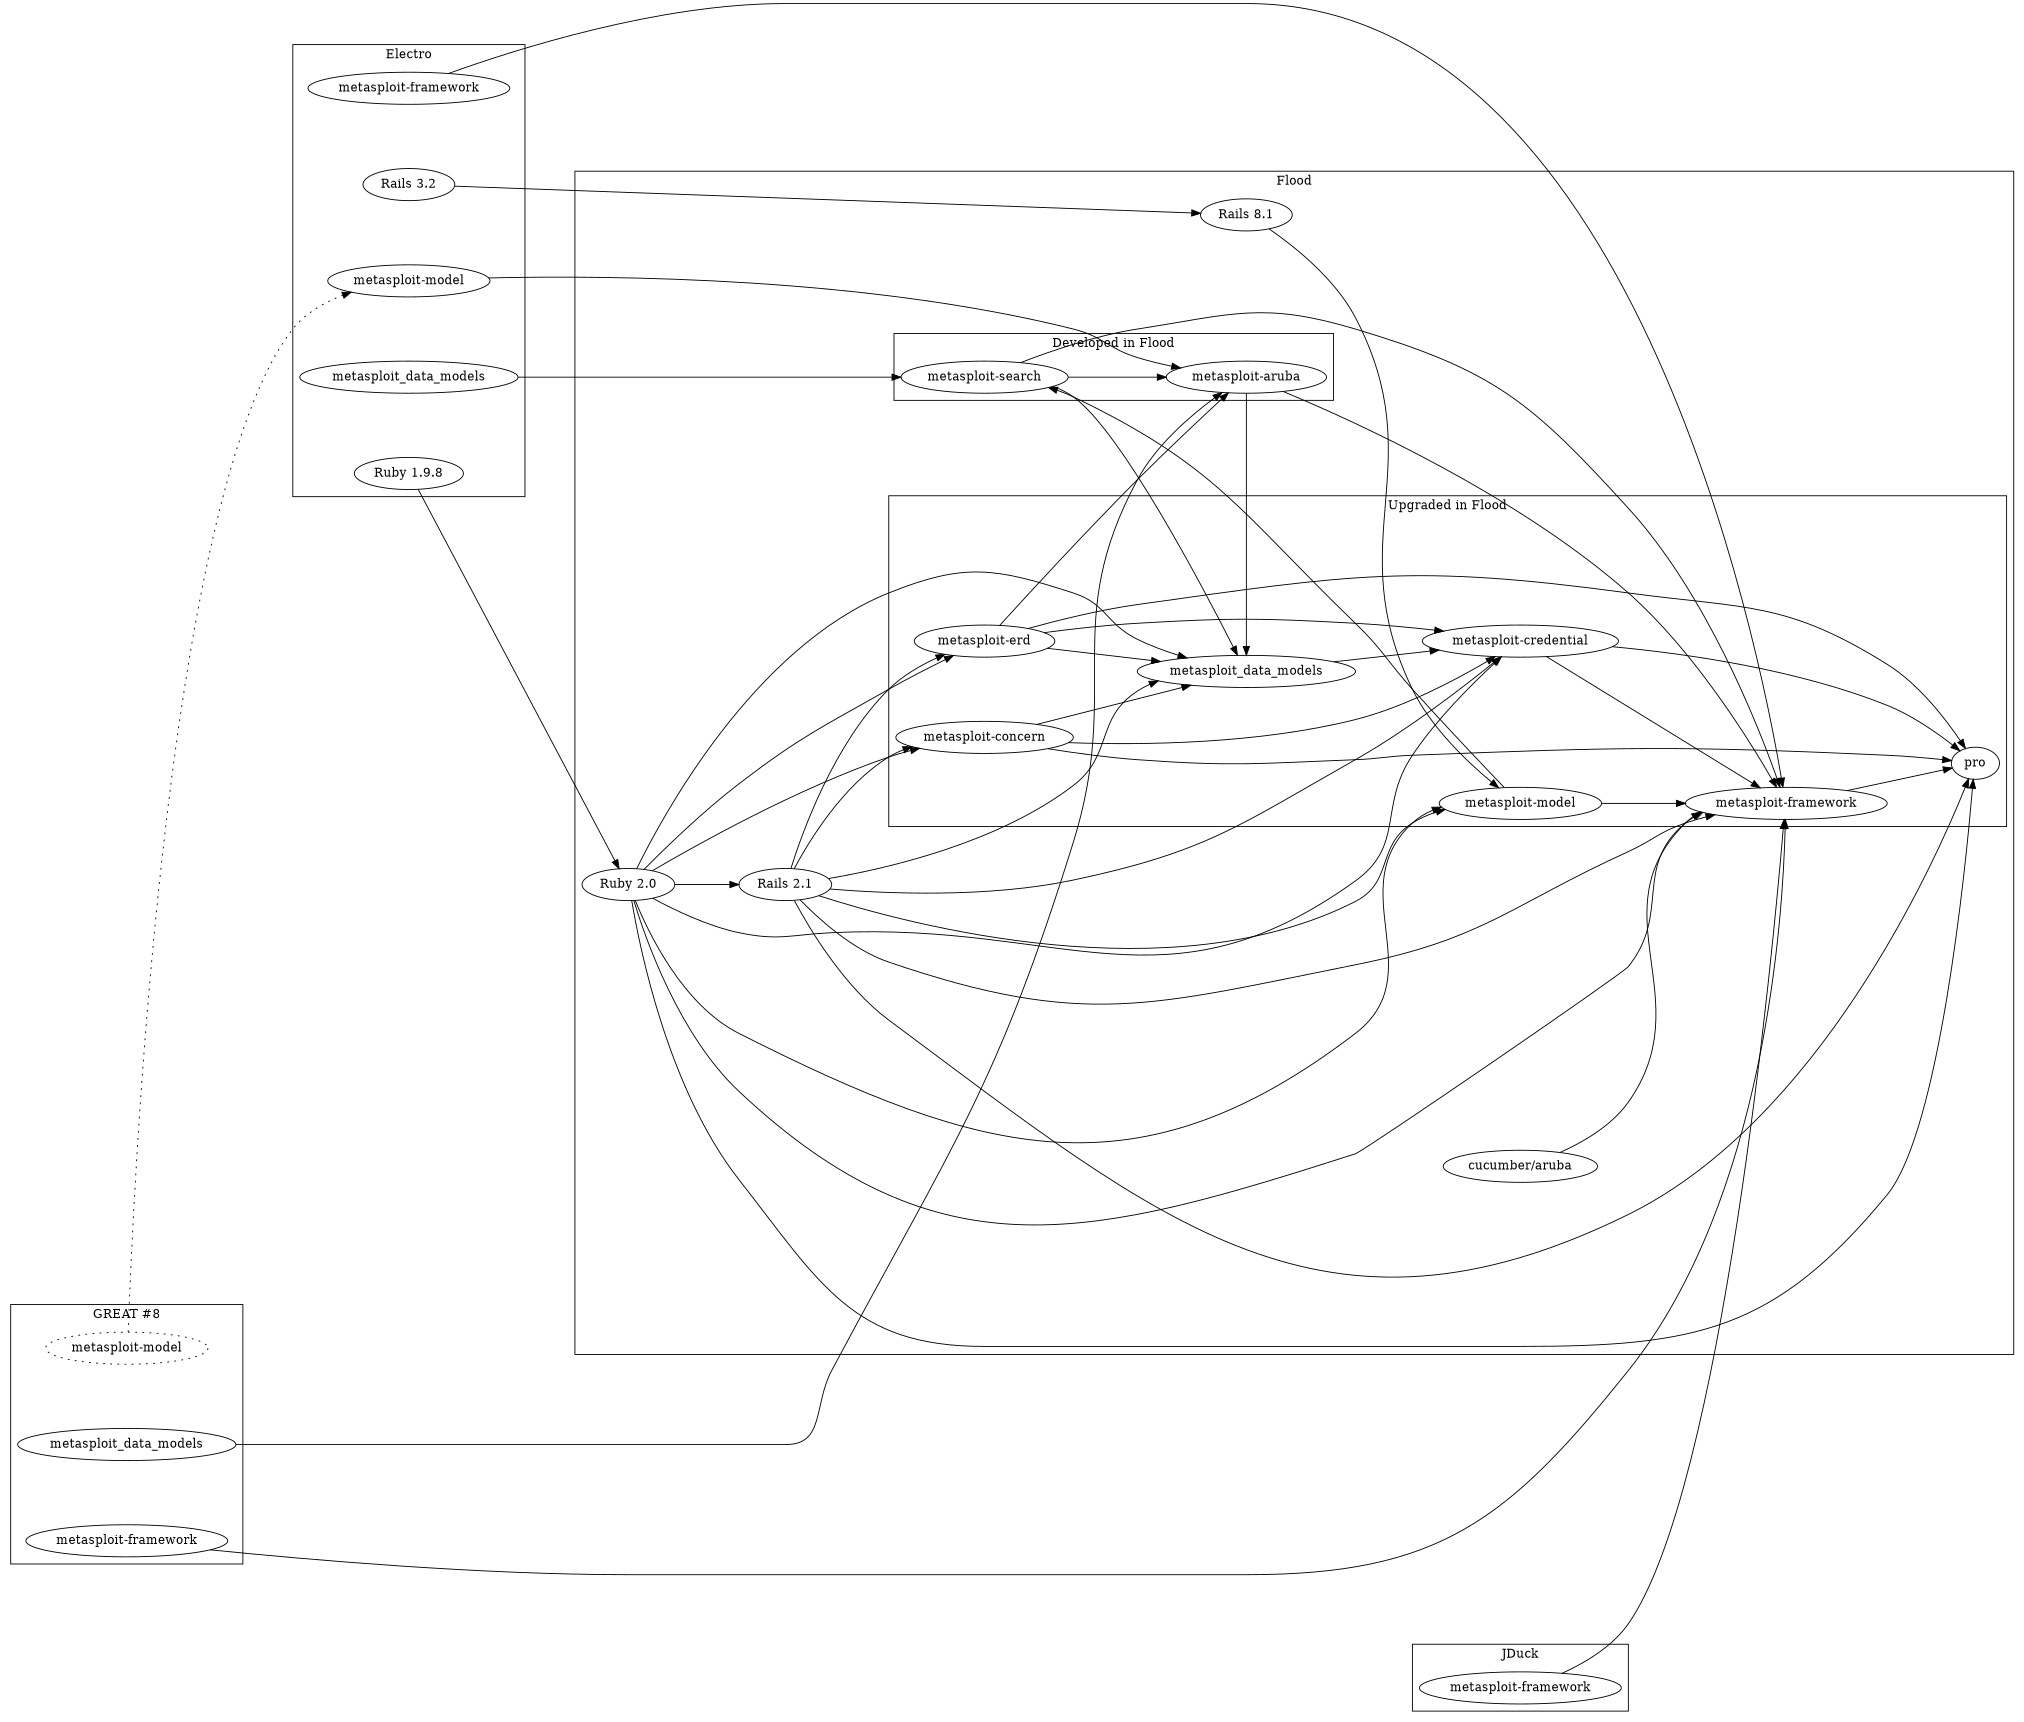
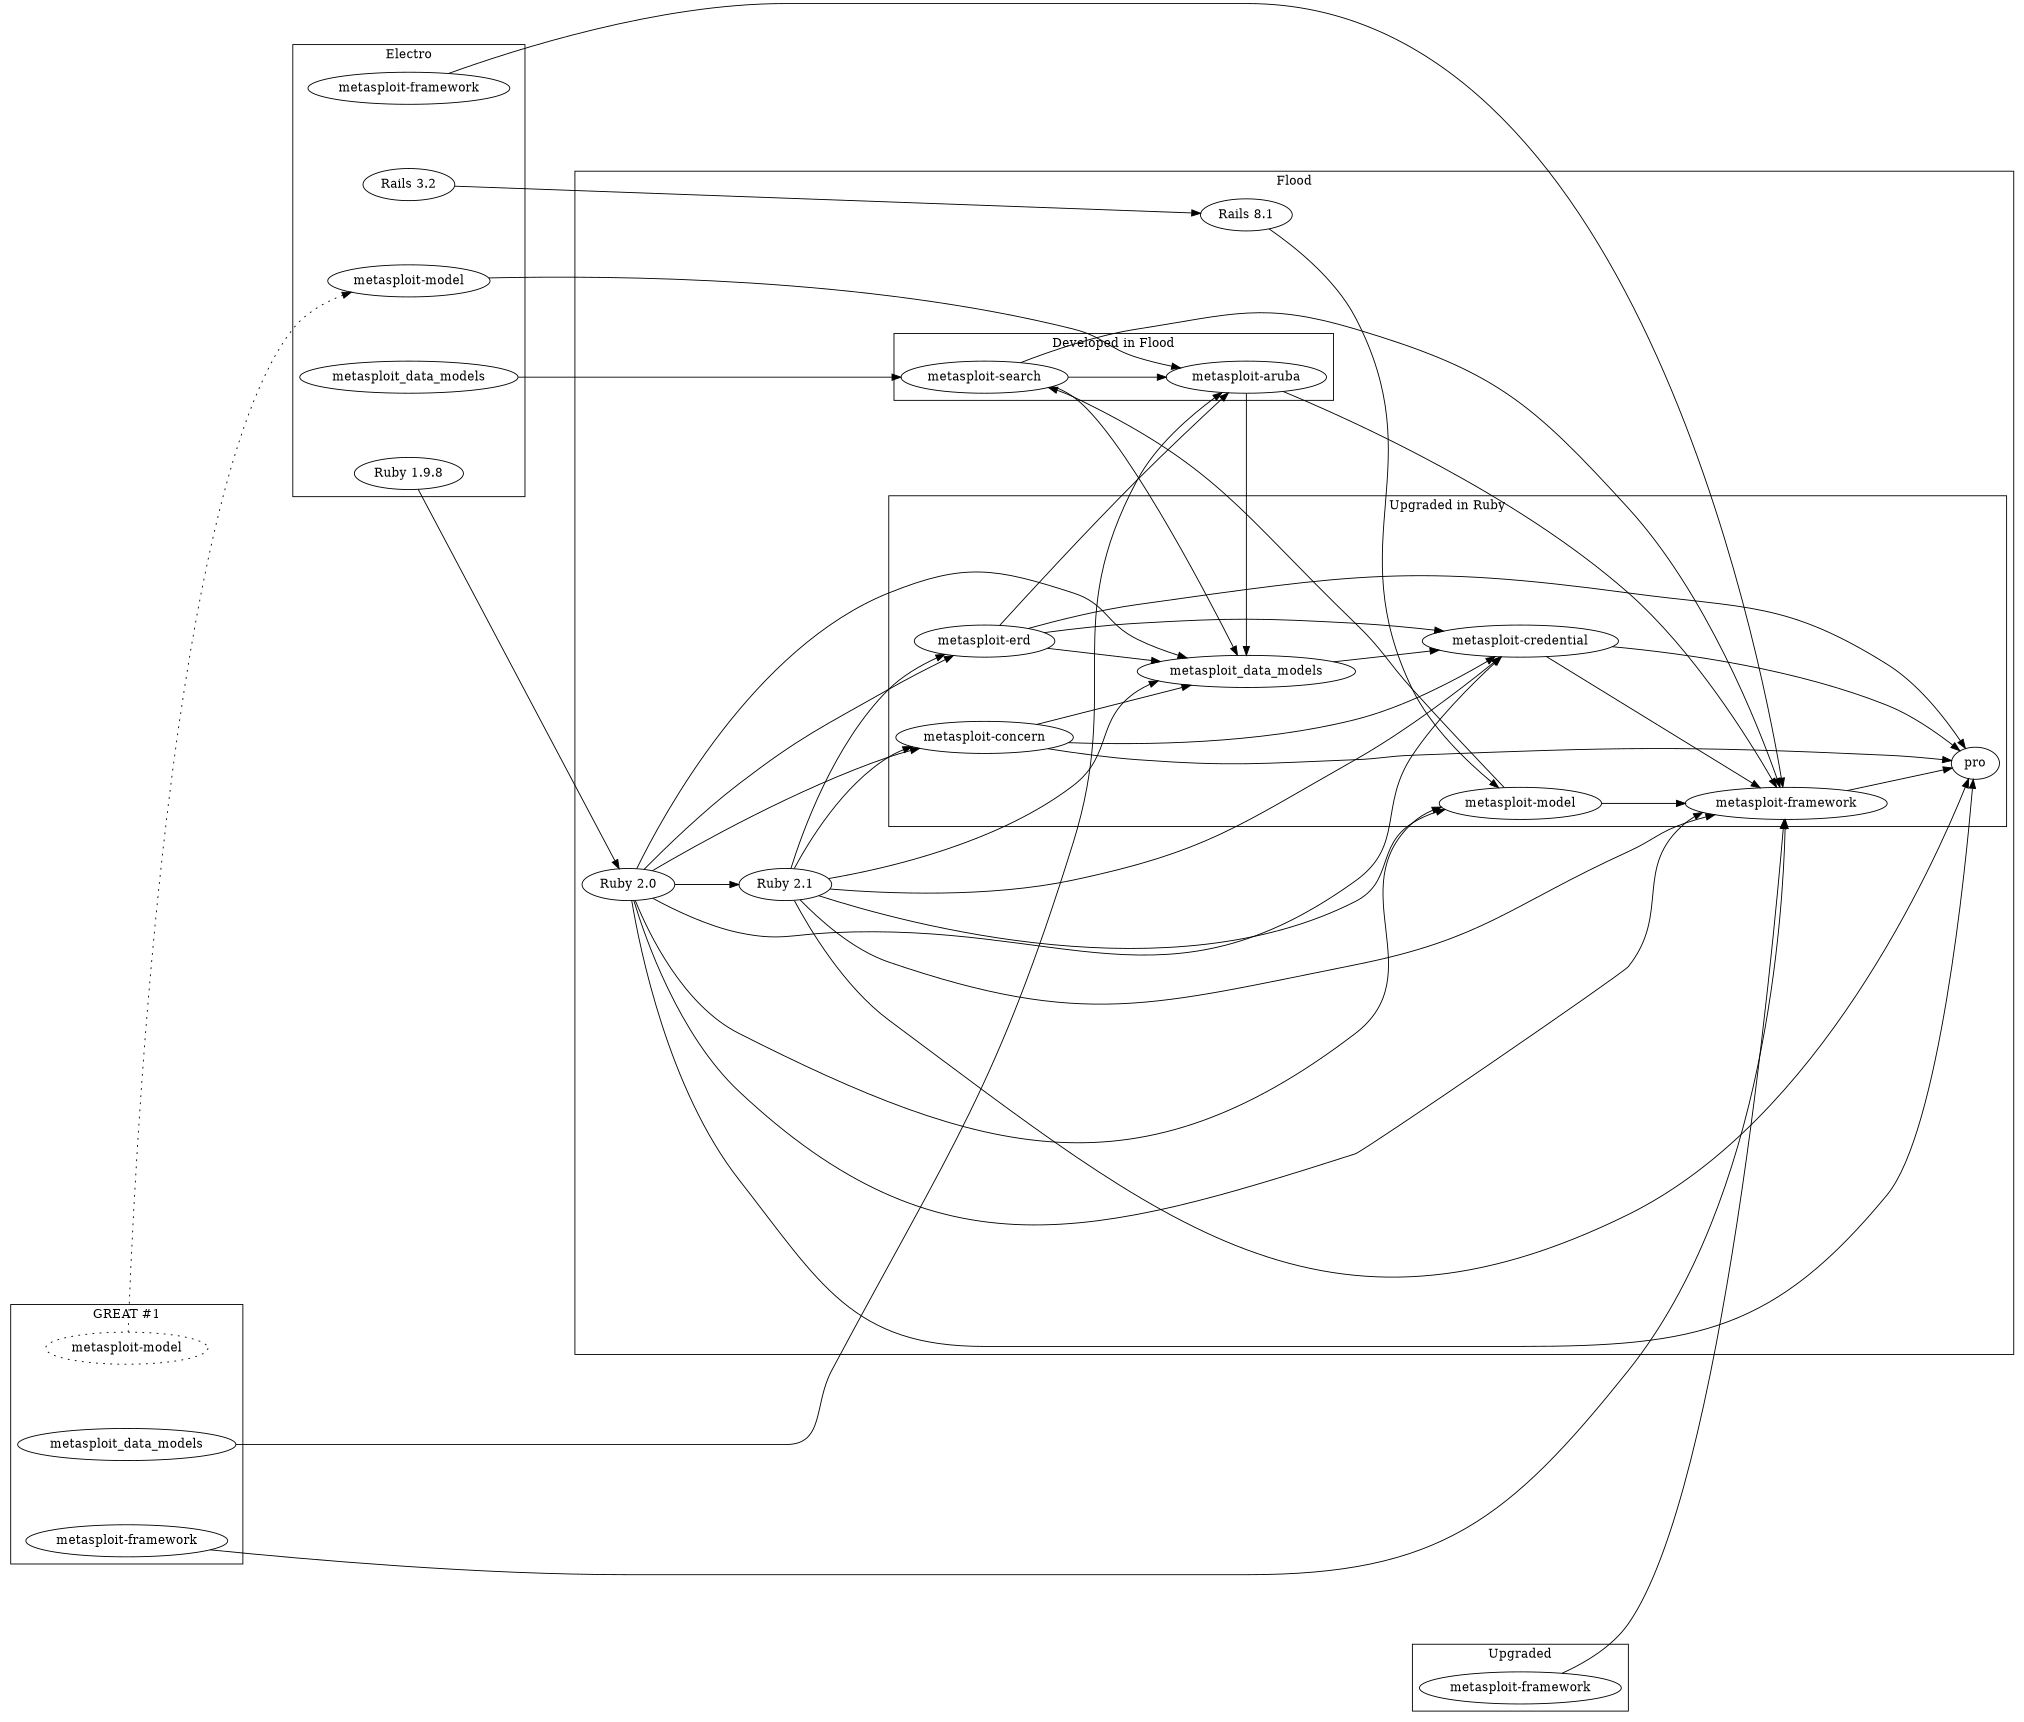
cluster "Upgraded in Flood": label "Upgraded in Flood" -> "Upgraded in Ruby"
node "Rails 2.1": label "Rails 2.1" -> "Ruby 2.1"
node "cucumber/aruba": removed
cluster "GREAT #8": label "GREAT #8" -> "GREAT #1"
cluster "JDuck": label "JDuck" -> "Upgraded"
